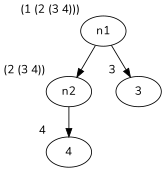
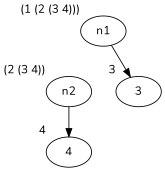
edge "n1 (1 (2 (3 4)))" -> "n2 (2 (3 4))": removed
